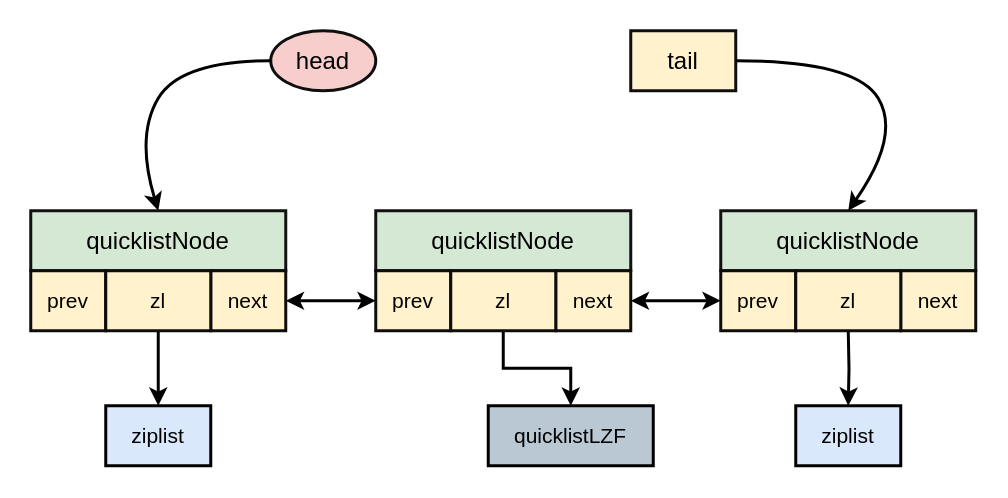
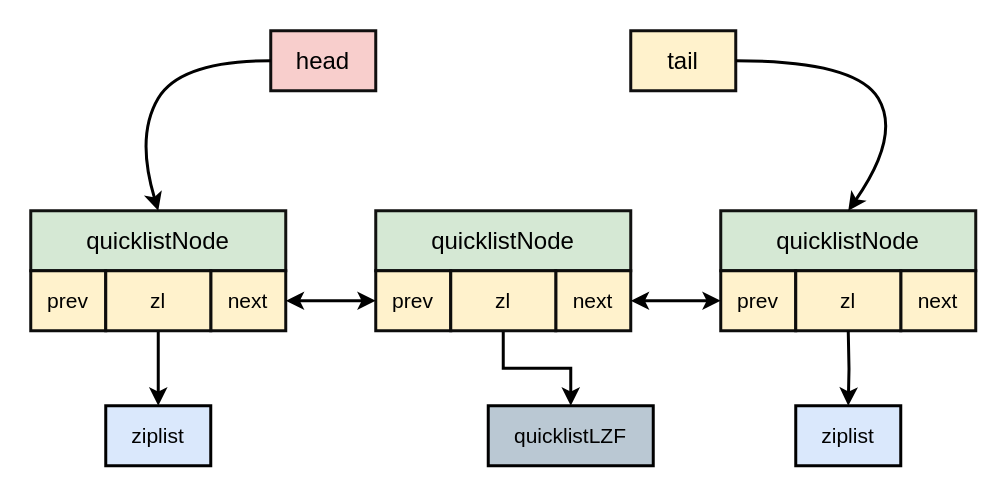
node "head": shape ellipse -> rectangle
